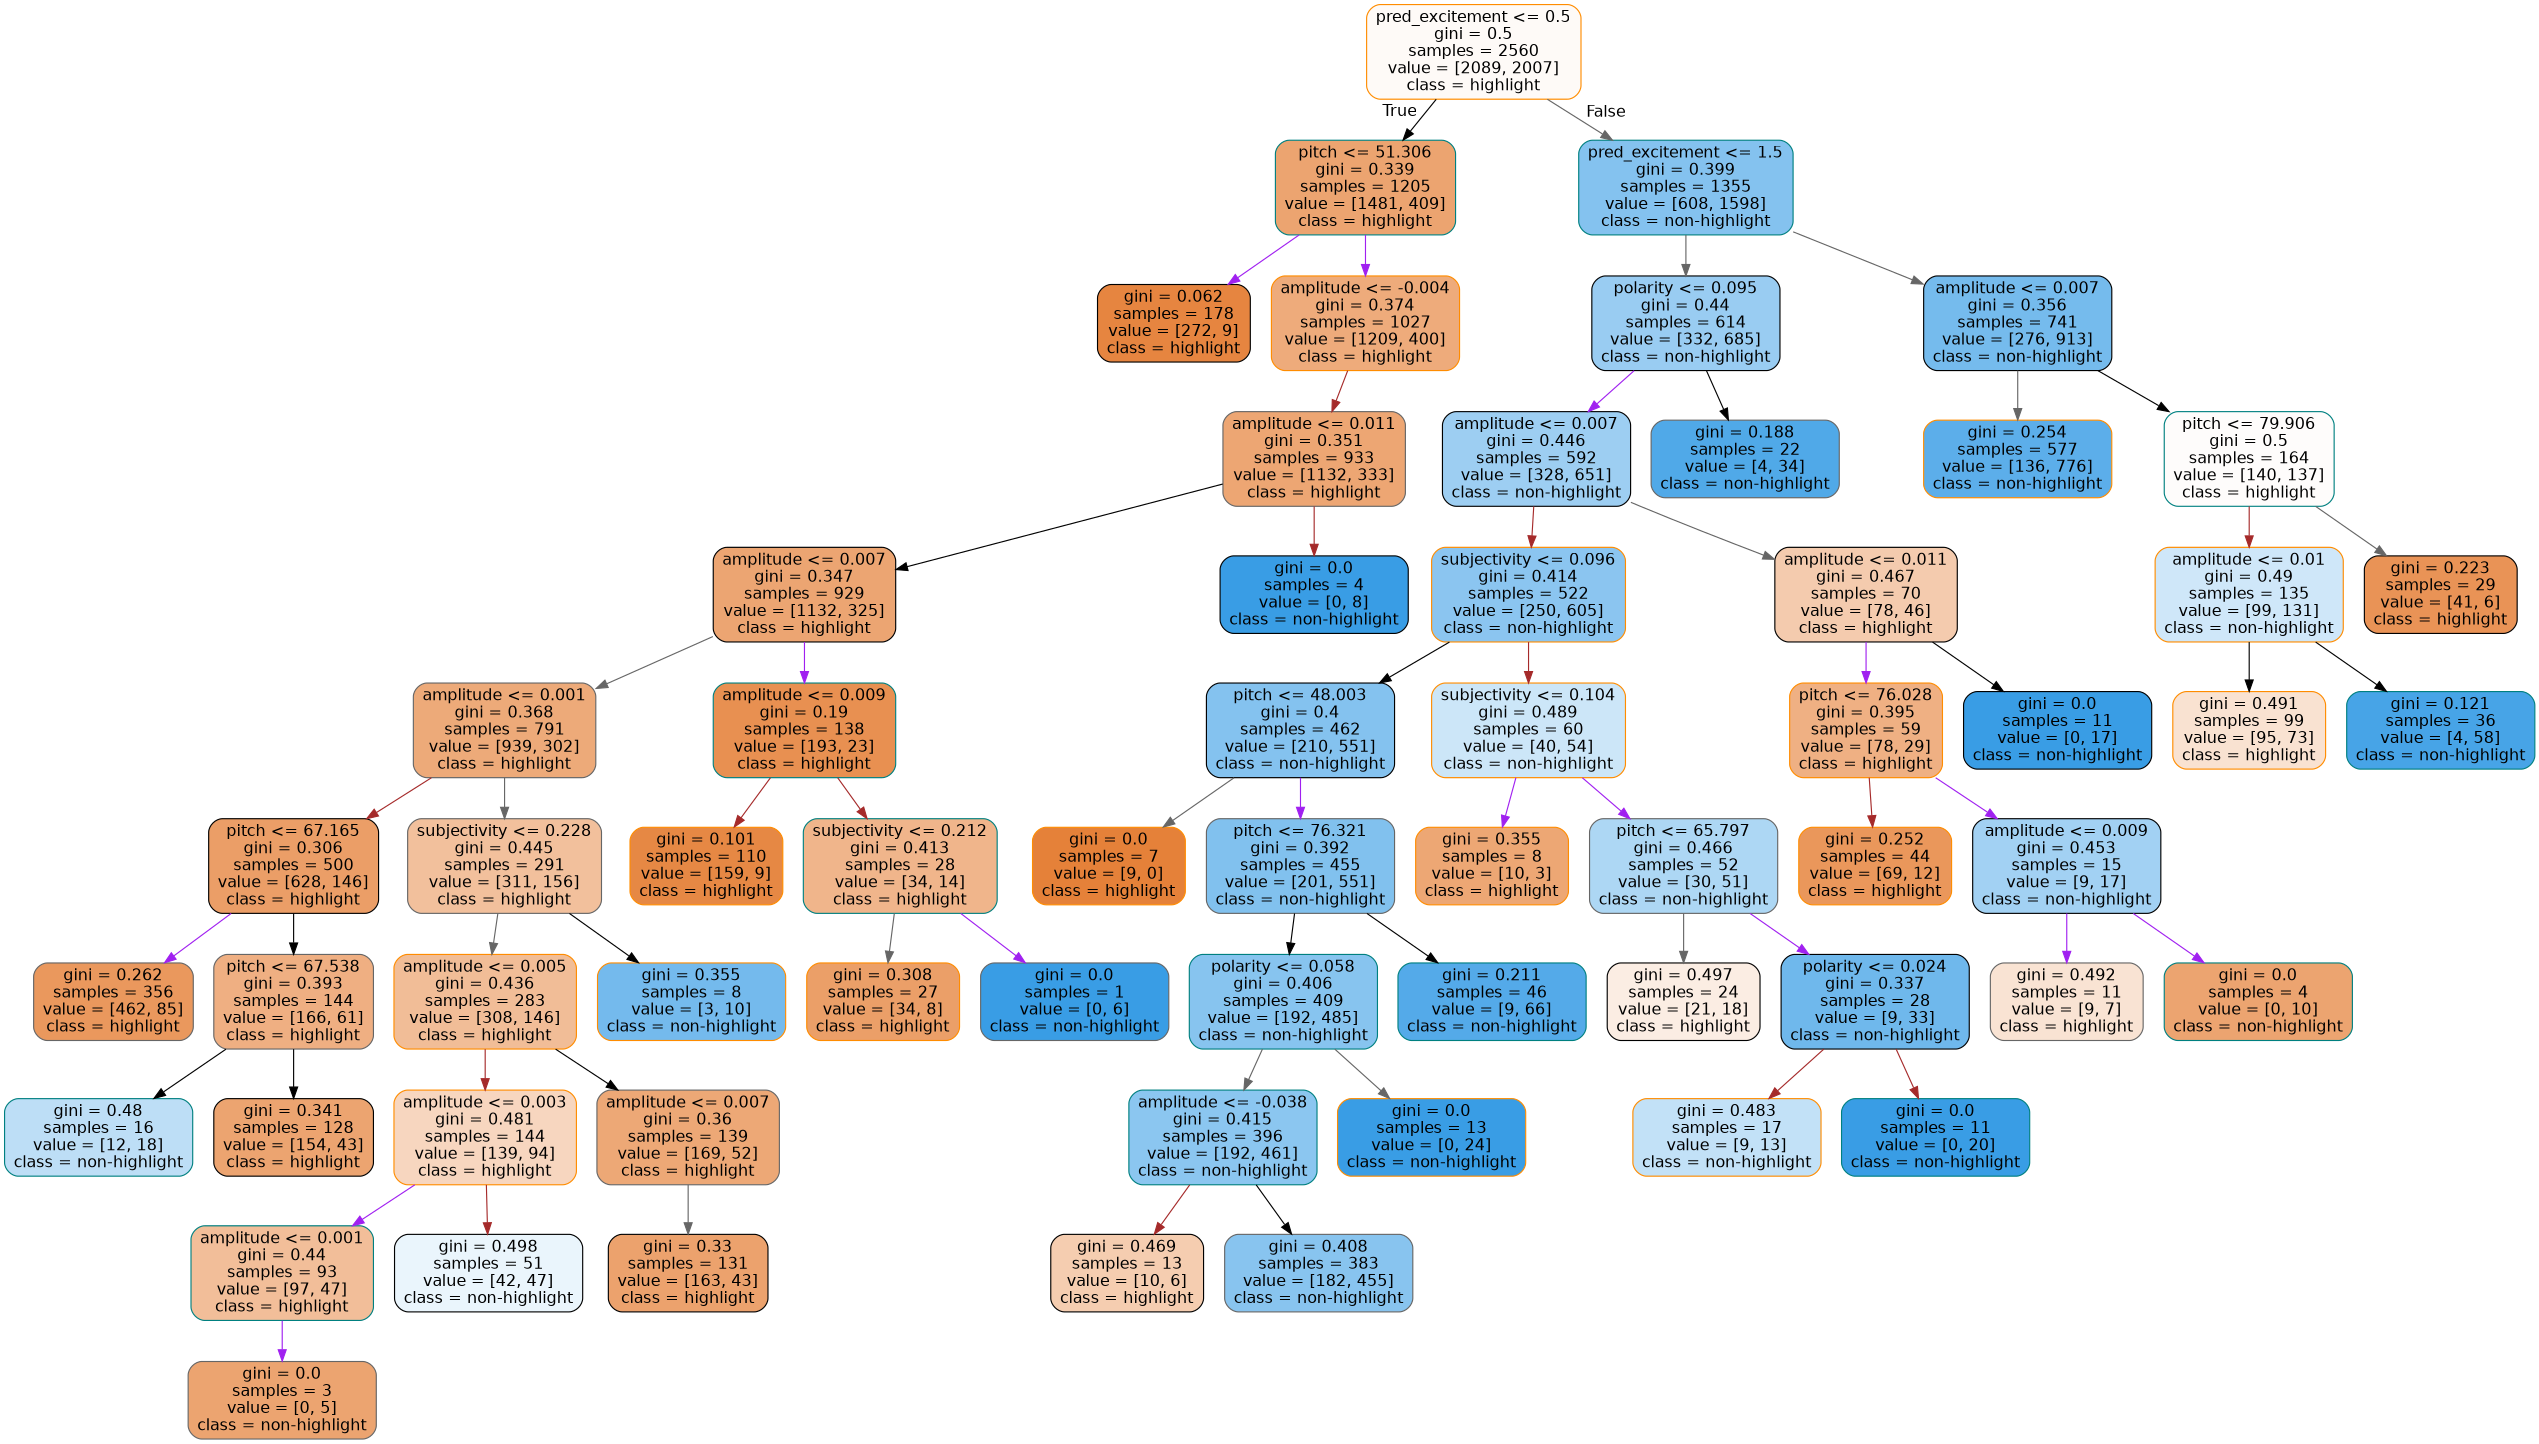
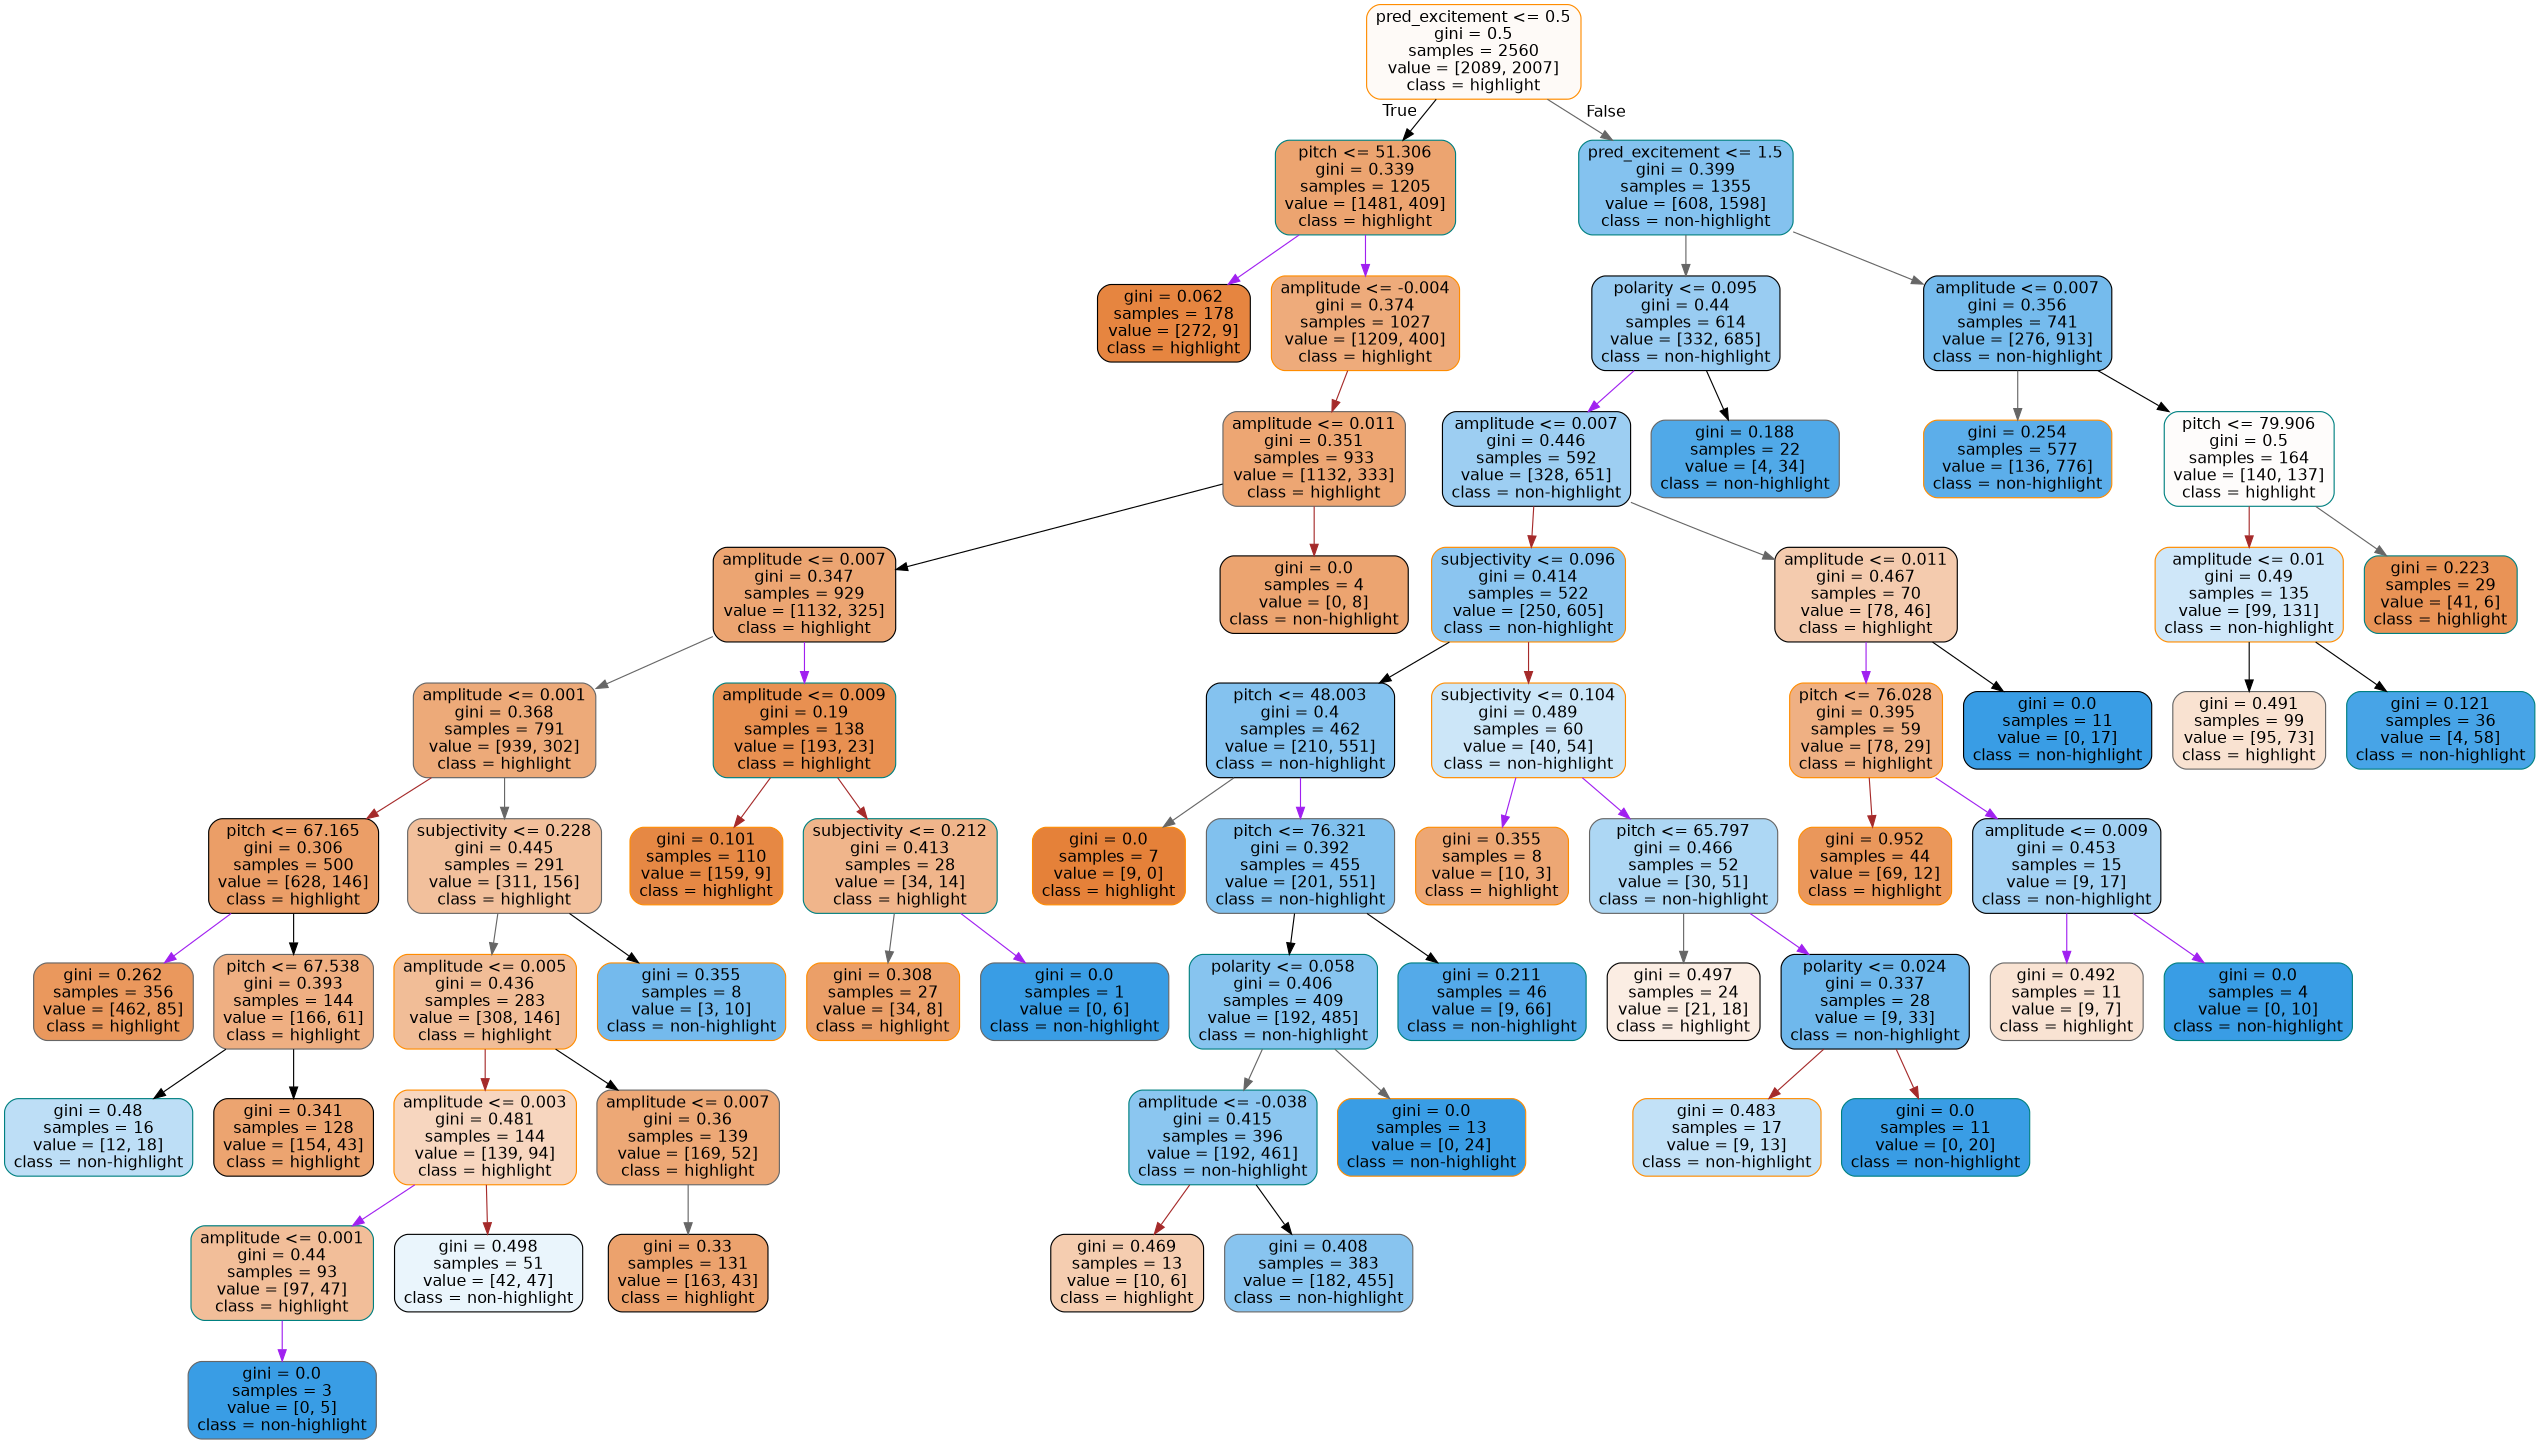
node "gini = 0.0 samples = 4 value = [0, 8] class = non-highlight": fillcolor #399de5 -> #eca470
node "gini = 0.223 samples = 29 value = [41, 6] class = highlight": color black -> teal
node "gini = 0.491 samples = 99 value = [95, 73] class = highlight": color darkorange -> gray40
node "gini = 0.252 samples = 44 value = [69, 12] class = highlight": label "gini = 0.252 samples = 44 value = [69, 12] class = highlight" -> "gini = 0.952 samples = 44 value = [69, 12] class = highlight"
node "gini = 0.0 samples = 4 value = [0, 10] class = non-highlight": fillcolor #eca470 -> #399de5
node "gini = 0.0 samples = 3 value = [0, 5] class = non-highlight": fillcolor #eca470 -> #399de5
